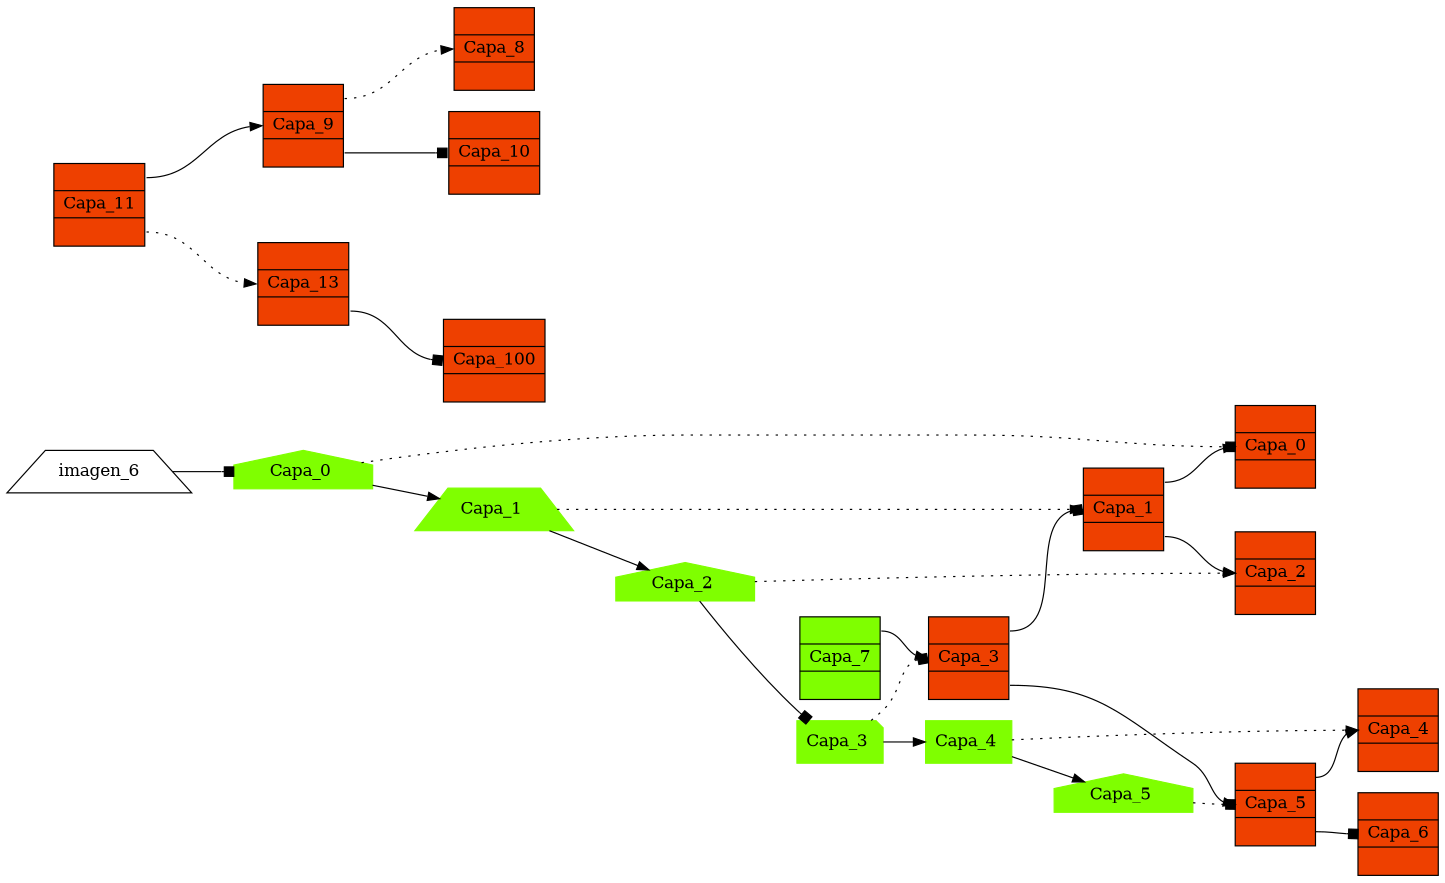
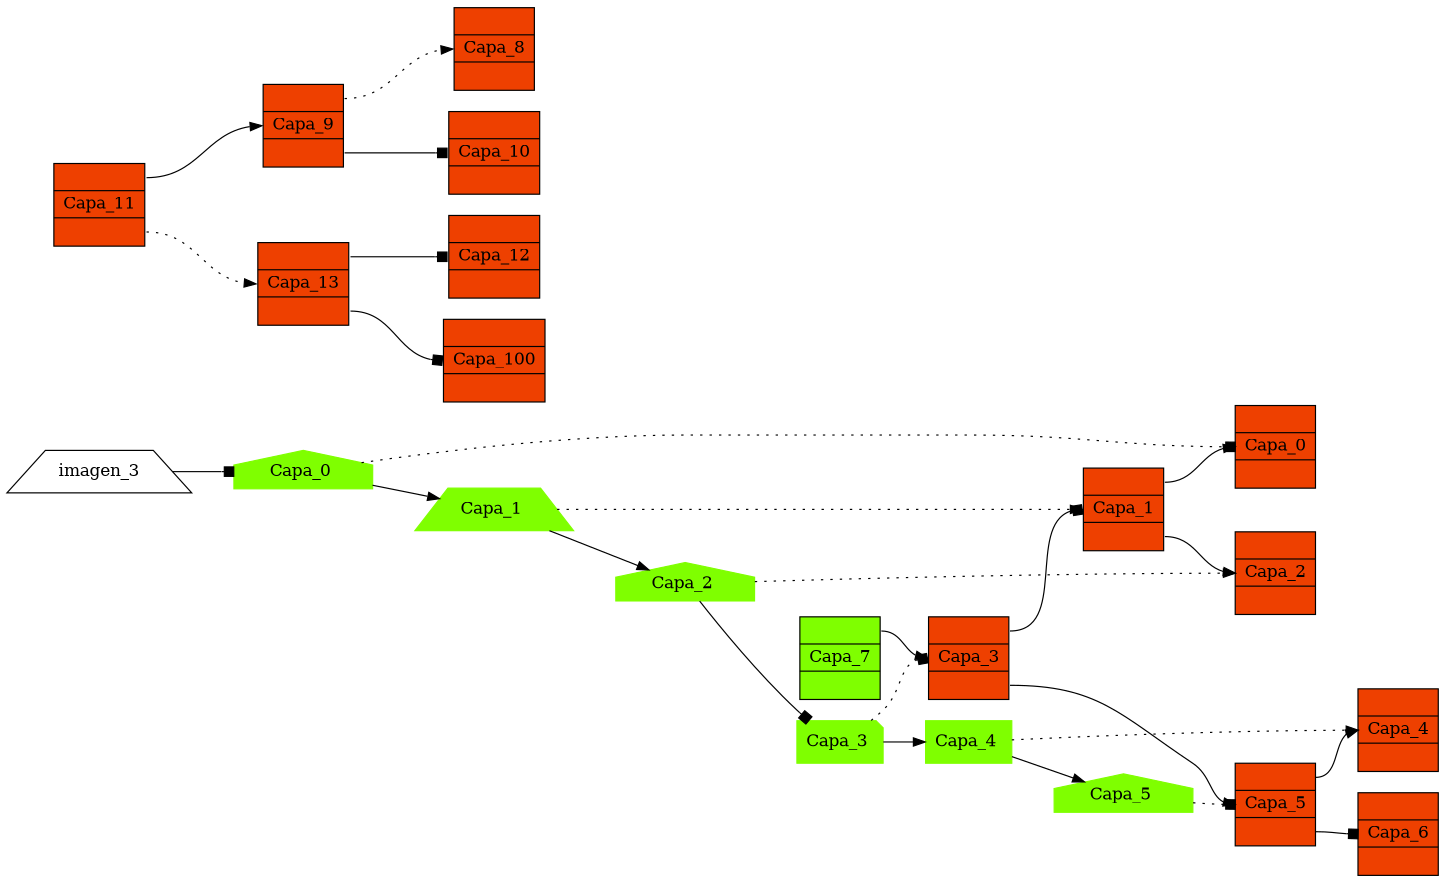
node "Capa_12": added
node "imagen_6": label "imagen_6" -> "imagen_3"
